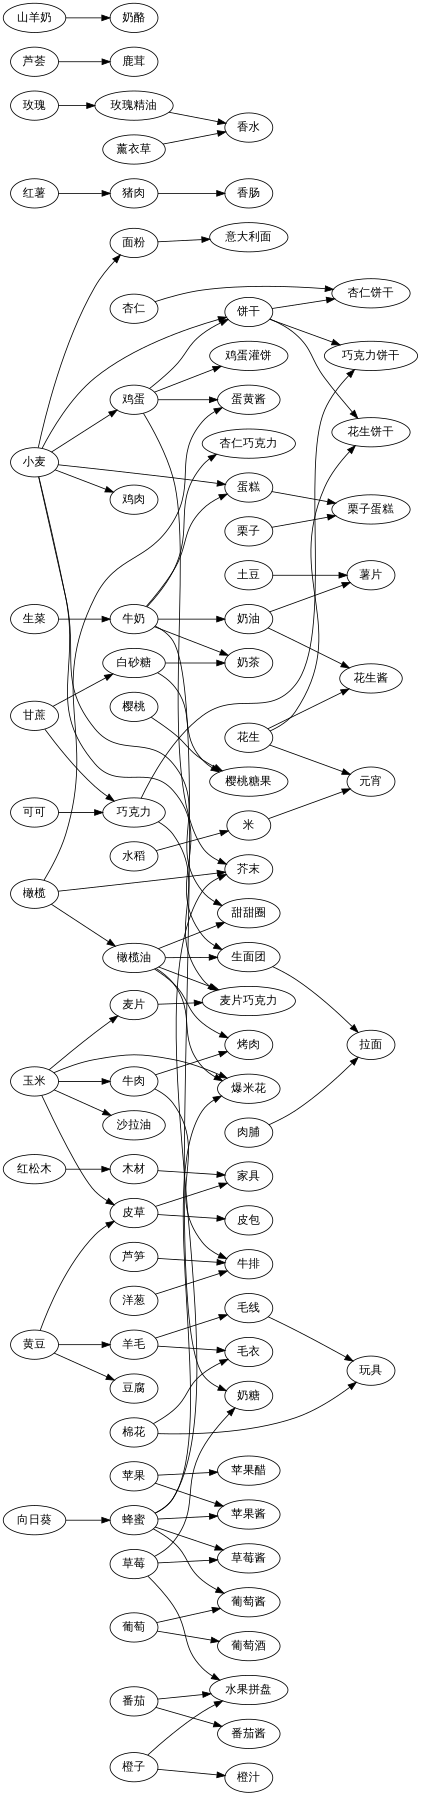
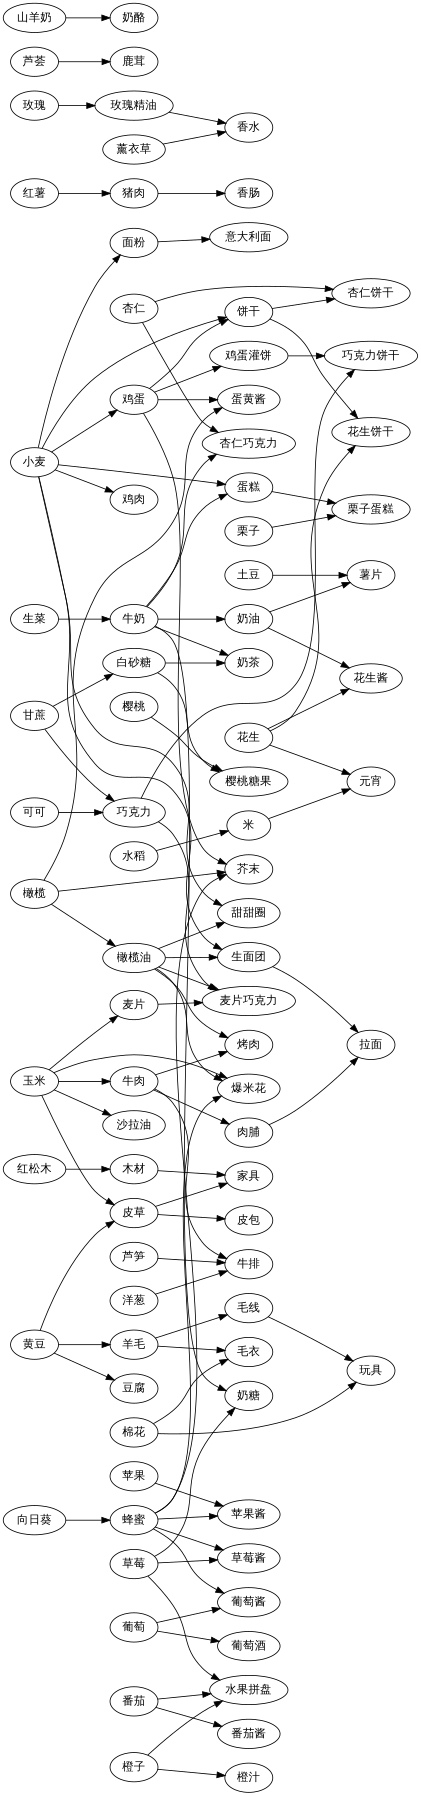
edge "饼干" -> "巧克力饼干": now "鸡蛋灌饼" -> "巧克力饼干"
edge "杏仁" -> "杏仁巧克力": added
edge "牛肉" -> "肉脯": added
node "苹果醋": removed
